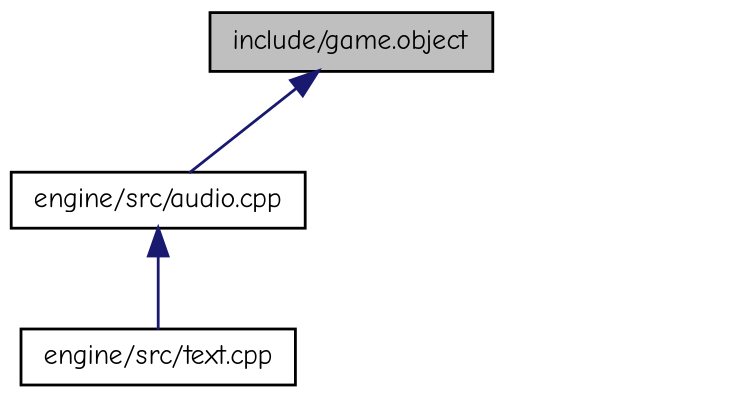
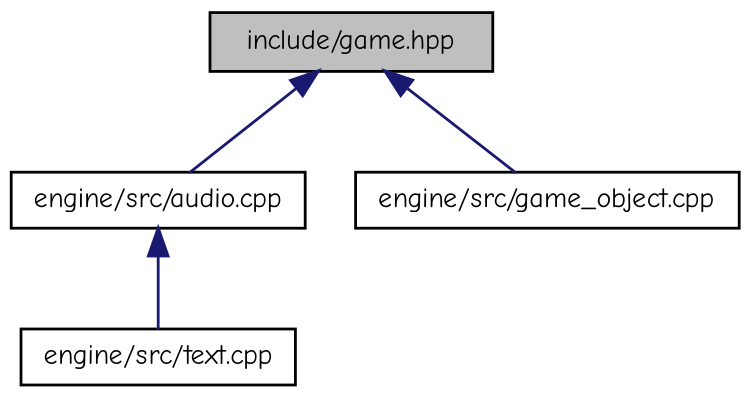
node "include/game.object": label "include/game.object" -> "include/game.hpp"
node "engine/src/game_object.cpp": added
